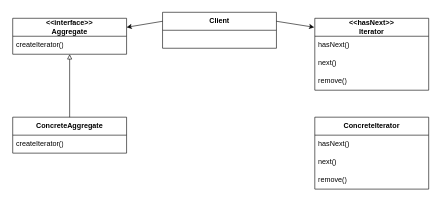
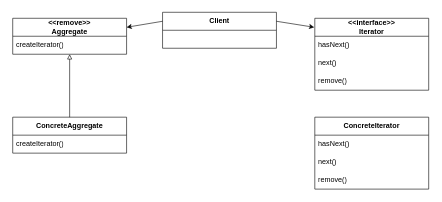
node "<<interface>> Aggregate": label "<<interface>> Aggregate" -> "<<remove>> Aggregate"
node "<<hasNext>> Iterator": label "<<hasNext>> Iterator" -> "<<interface>> Iterator"
